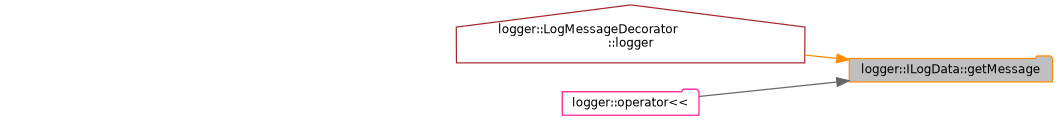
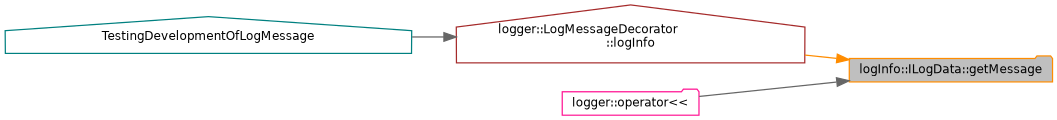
node "TestingDevelopmentOfLogMessage": added
node "logger::LogMessageDecorator ::logger": label "logger::LogMessageDecorator ::logger" -> "logger::LogMessageDecorator ::logInfo"
node "logger::ILogData::getMessage": label "logger::ILogData::getMessage" -> "logInfo::ILogData::getMessage"
